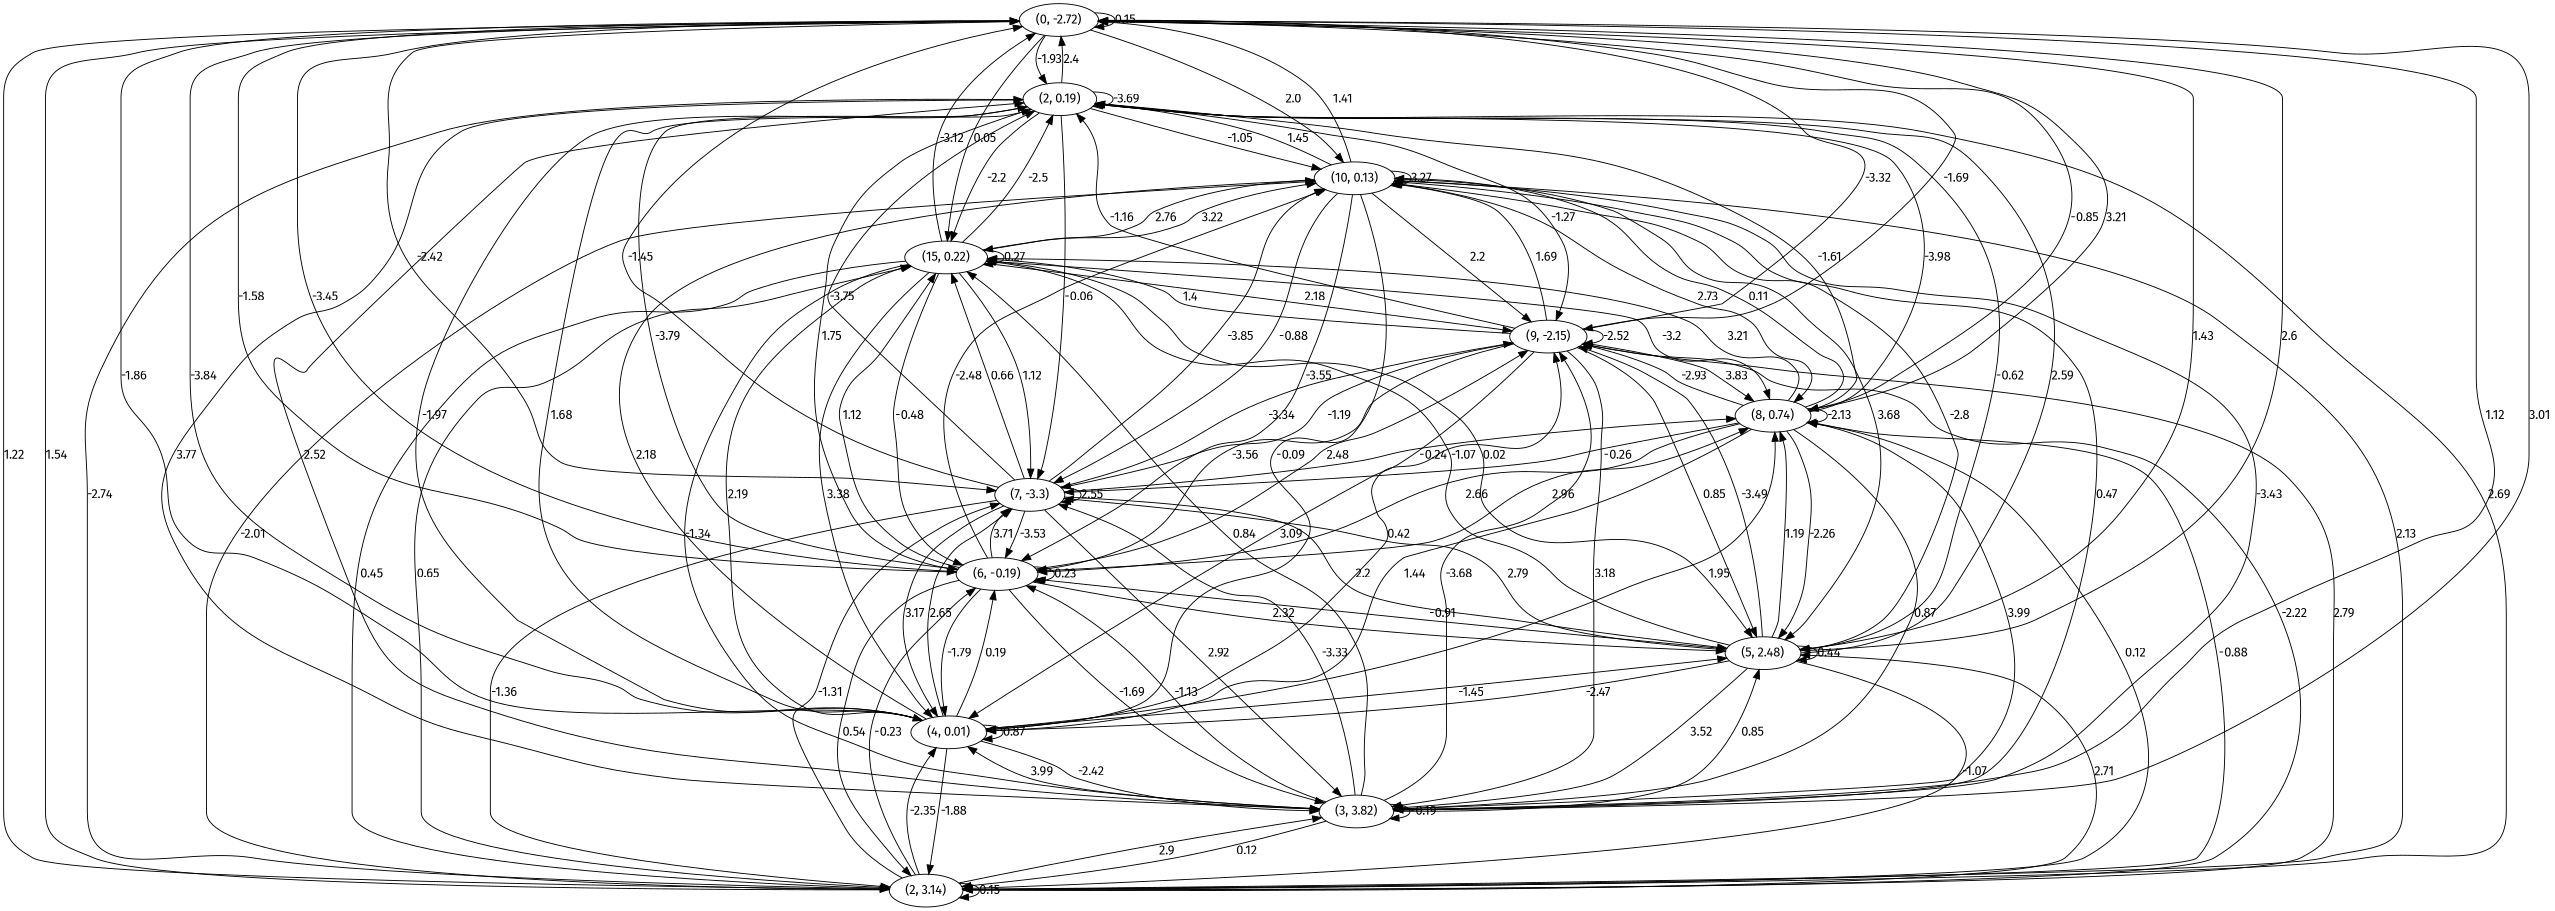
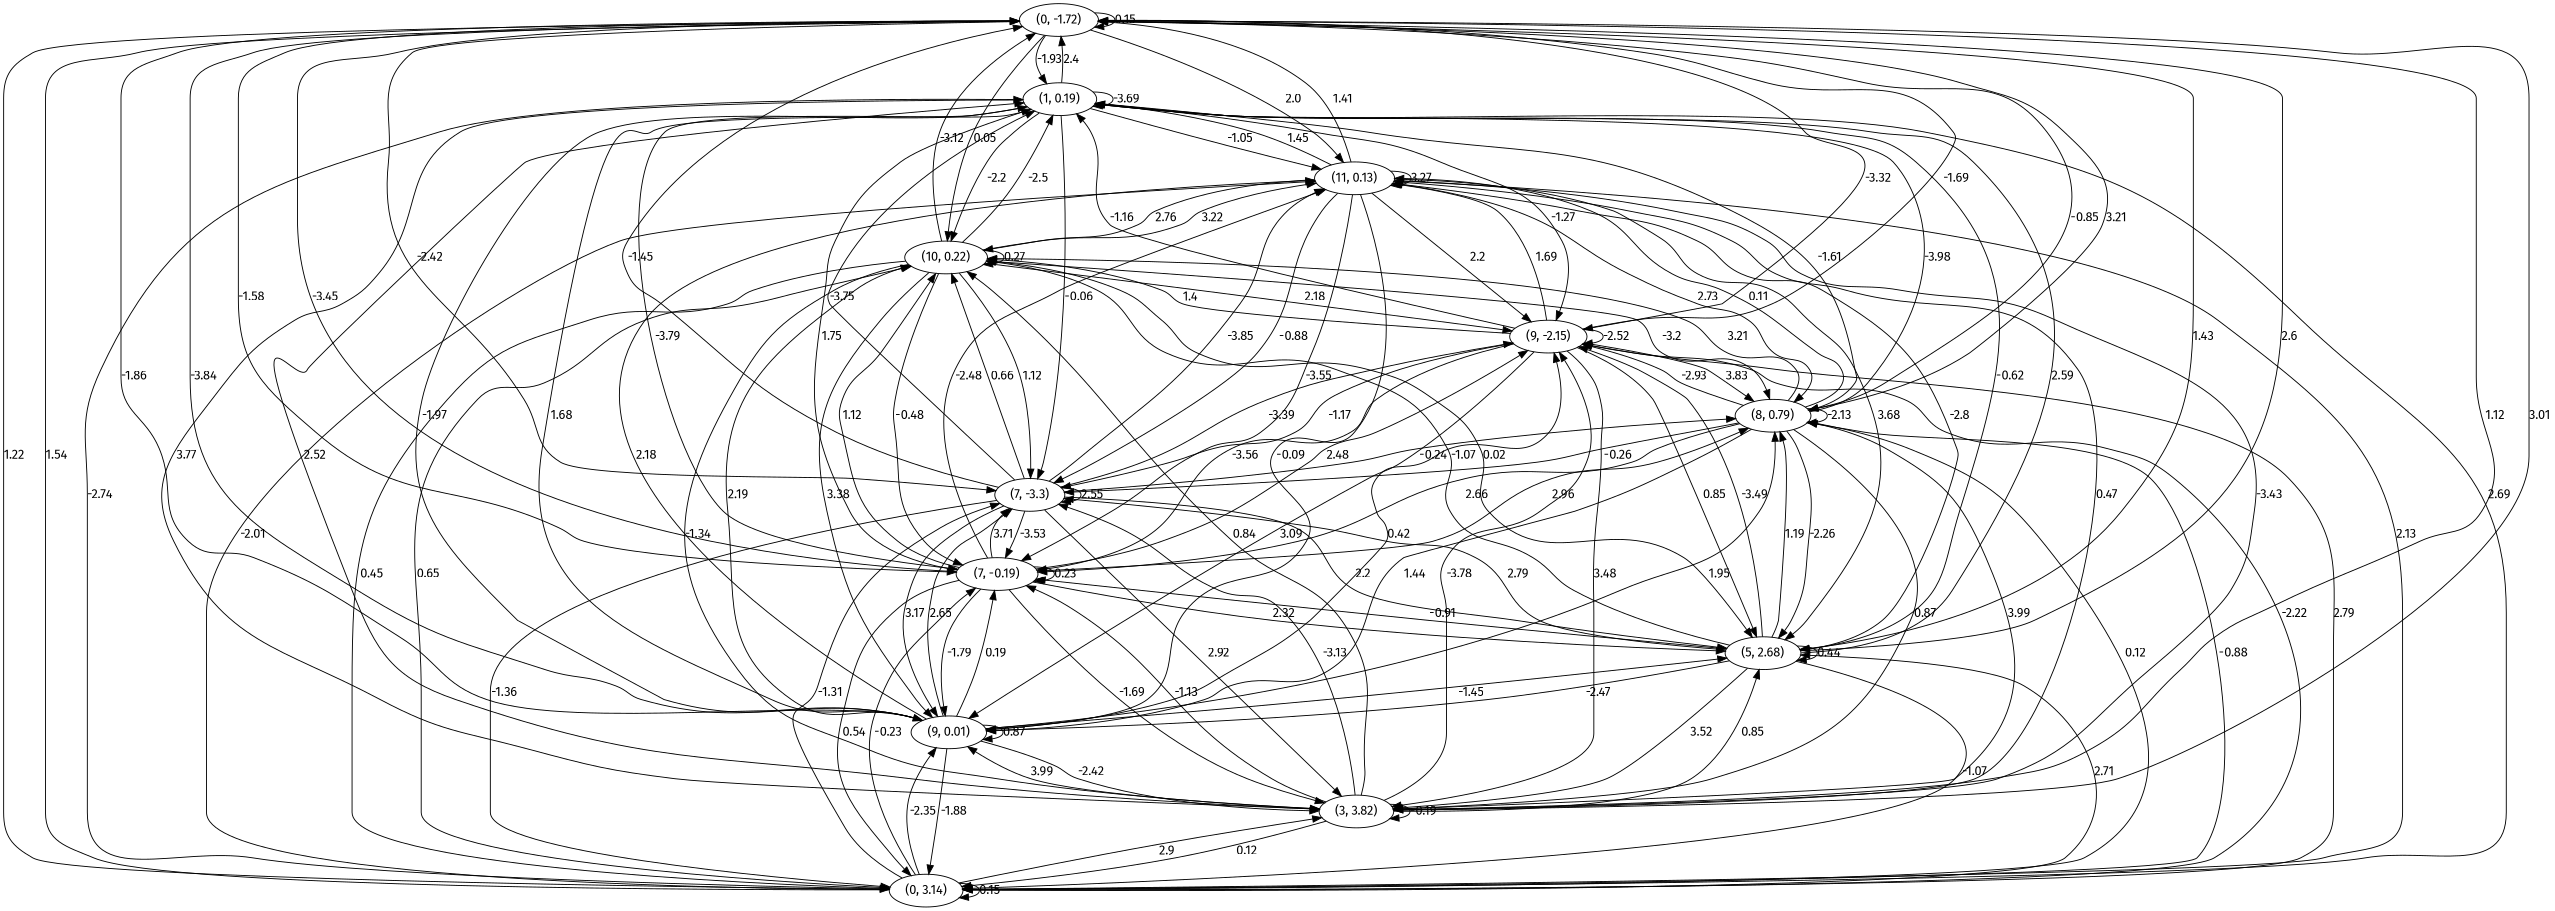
node "(0, -2.72)": label "(0, -2.72)" -> "(0, -1.72)"
node "(2, 0.19)": label "(2, 0.19)" -> "(1, 0.19)"
node "(10, 0.13)": label "(10, 0.13)" -> "(11, 0.13)"
node "(15, 0.22)": label "(15, 0.22)" -> "(10, 0.22)"
edge "(7, -3.3)" -> "(9, -2.15)": label "-3.34" -> "-3.39"
edge "(9, -2.15)" -> "(7, -3.3)": label "-1.19" -> "-1.17"
node "(8, 0.74)": label "(8, 0.74)" -> "(8, 0.79)"
node "(6, -0.19)": label "(6, -0.19)" -> "(7, -0.19)"
edge "(3, 3.82)" -> "(9, -2.15)": label "-3.68" -> "-3.78"
edge "(9, -2.15)" -> "(3, 3.82)": label "3.18" -> "3.48"
edge "(3, 3.82)" -> "(7, -3.3)": label "-3.33" -> "-3.13"
node "(5, 2.48)": label "(5, 2.48)" -> "(5, 2.68)"
node "(4, 0.01)": label "(4, 0.01)" -> "(9, 0.01)"
node "(2, 3.14)": label "(2, 3.14)" -> "(0, 3.14)"
